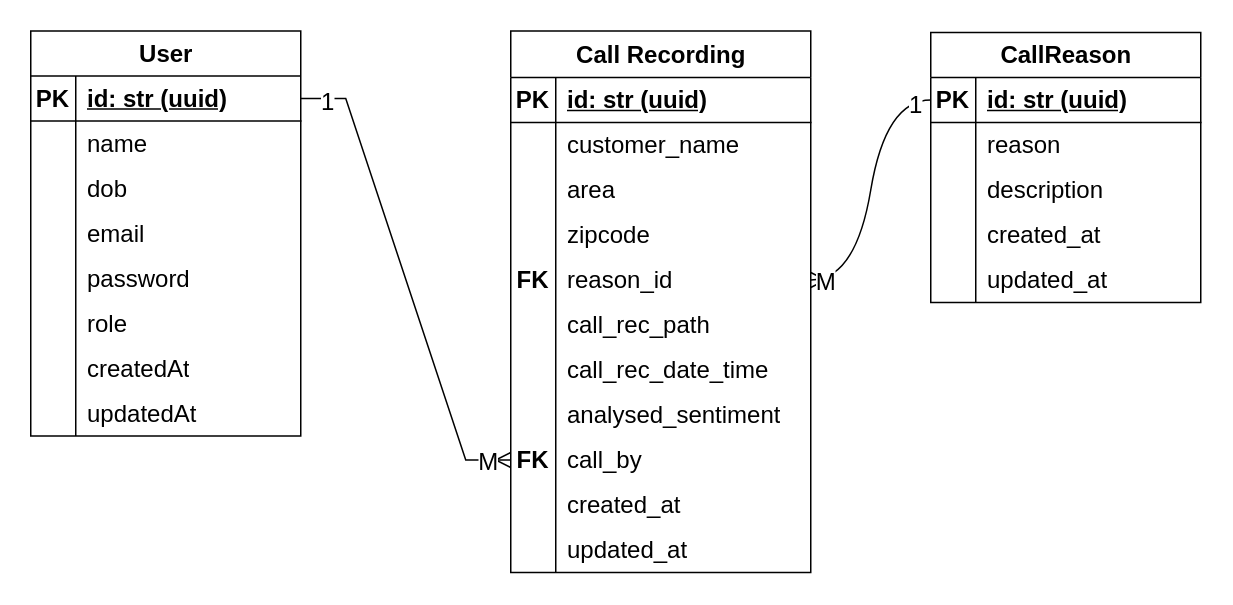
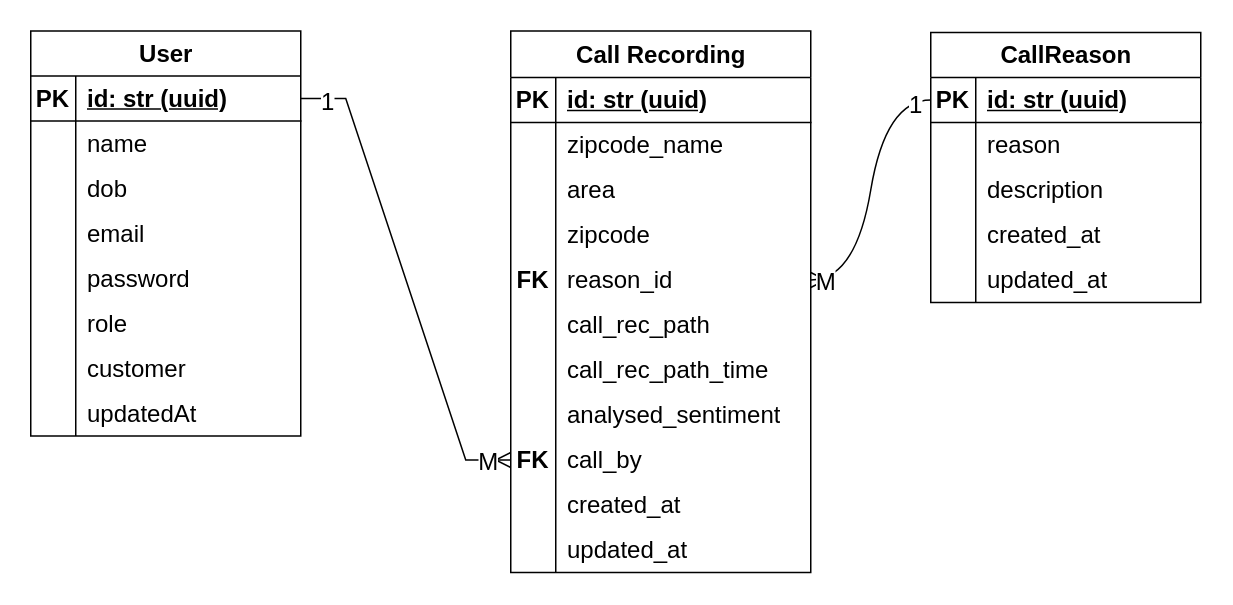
node "customer_name": label "customer_name" -> "zipcode_name"
node "createdAt": label "createdAt" -> "customer"
node "call_rec_date_time": label "call_rec_date_time" -> "call_rec_path_time"
